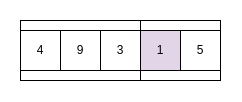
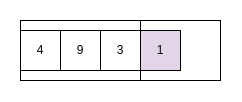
node "5": removed
